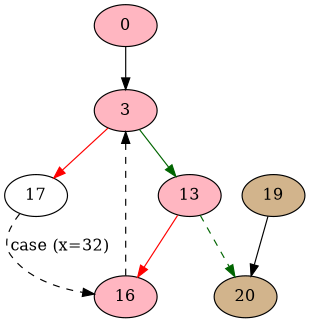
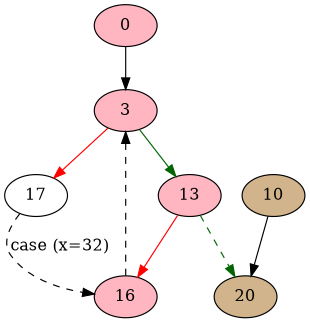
node "19": label "19" -> "10"
